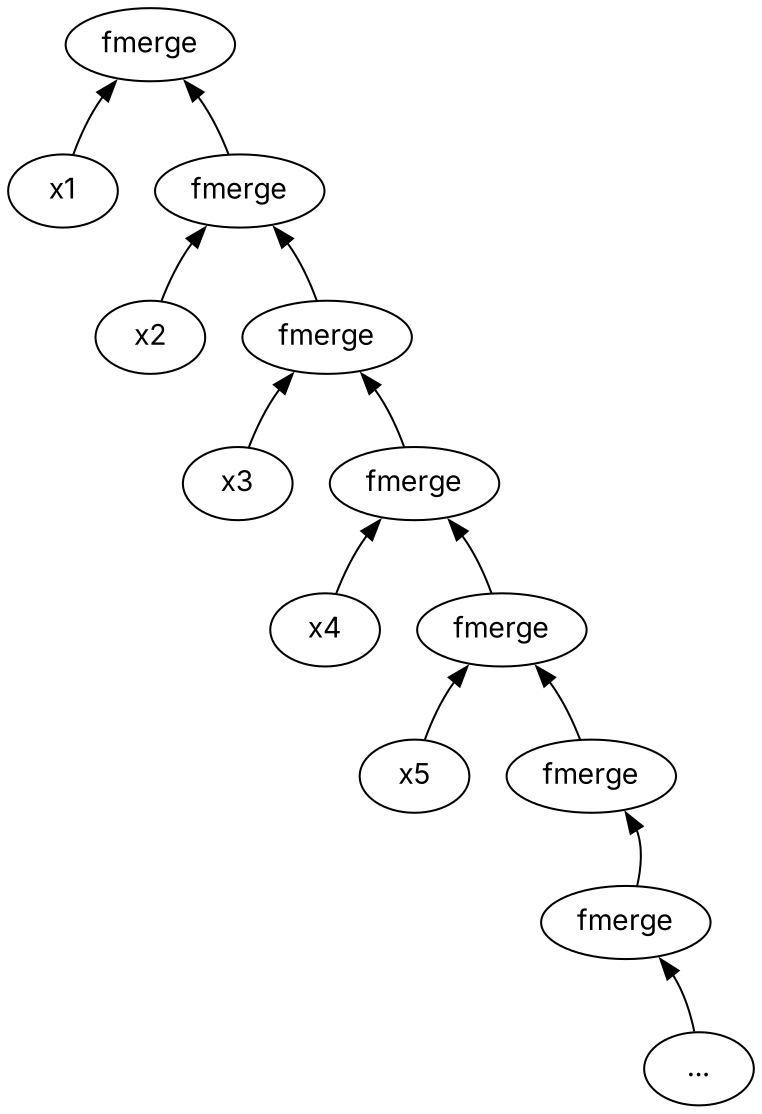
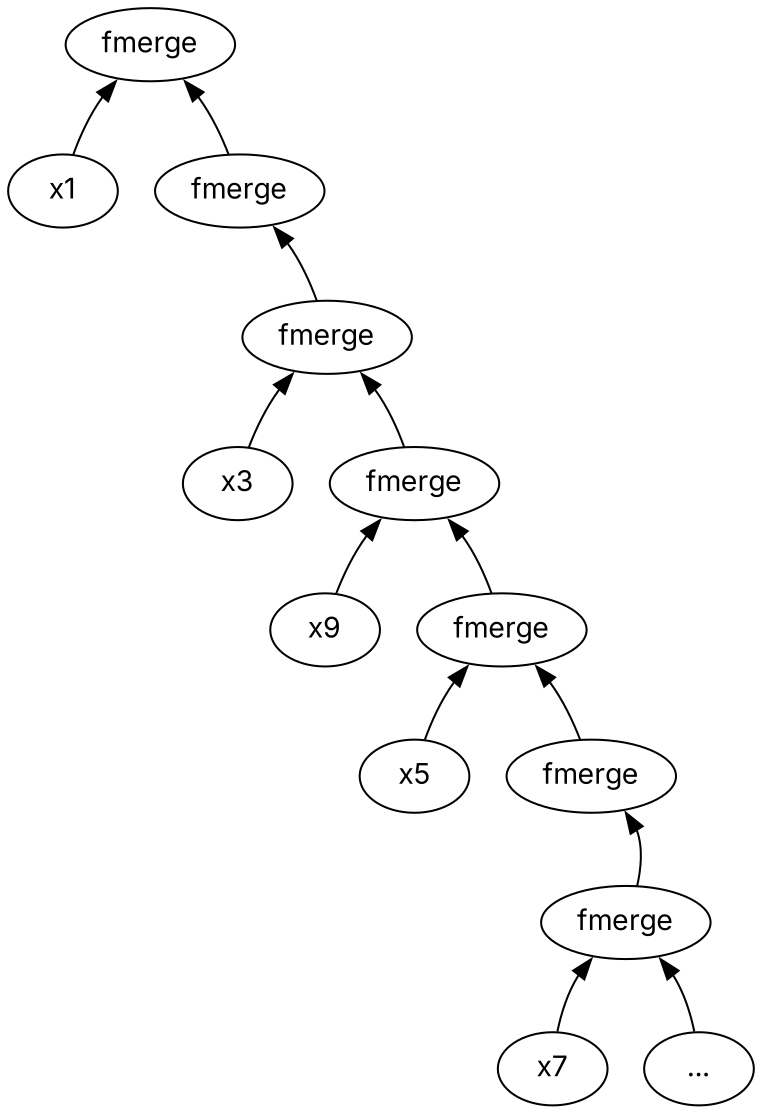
node "x2": removed
node "x4": label "x4" -> "x9"
node "x7": added
